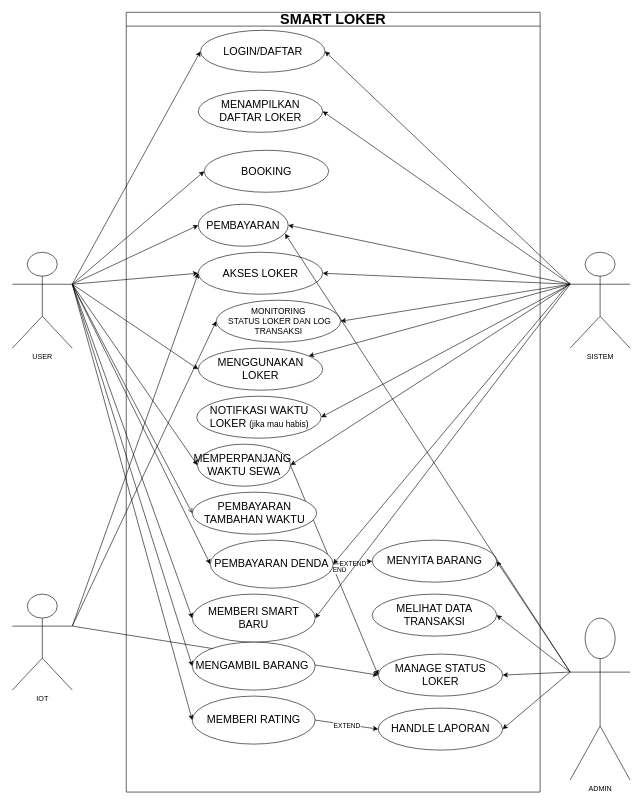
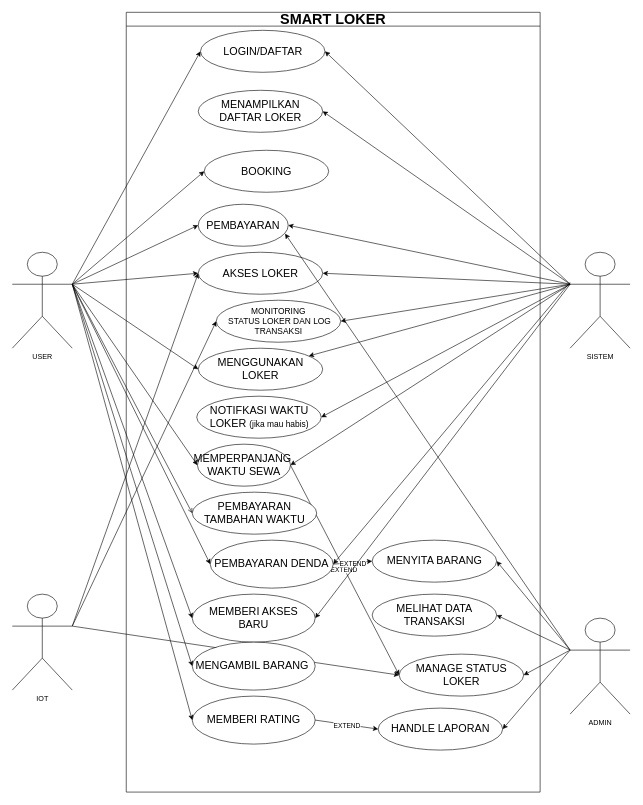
node "MEMBERI SMART BARU": label "MEMBERI SMART BARU" -> "MEMBERI AKSES BARU"
node "MANAGE STATUS LOKER": moved (441, 675) -> (462, 675)
node "ADMIN": size 60x162 -> 60x96
